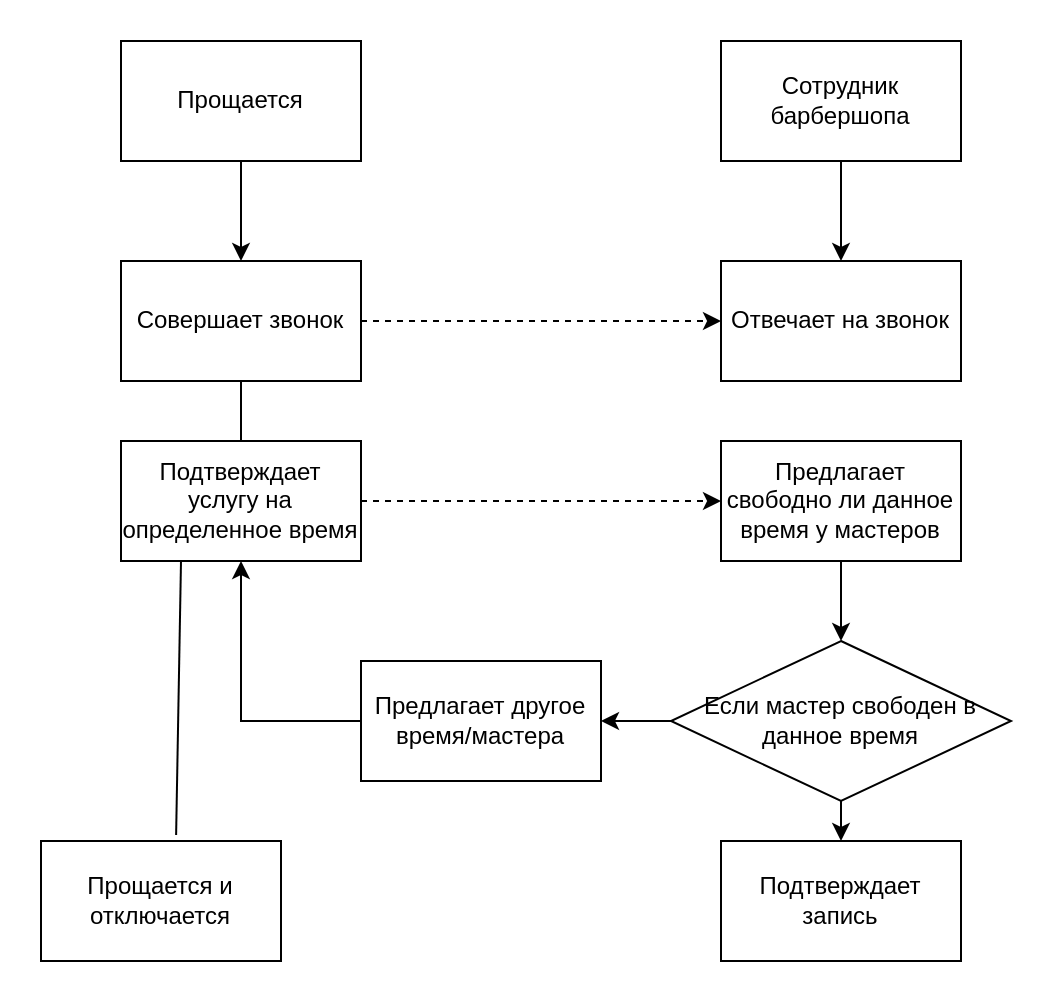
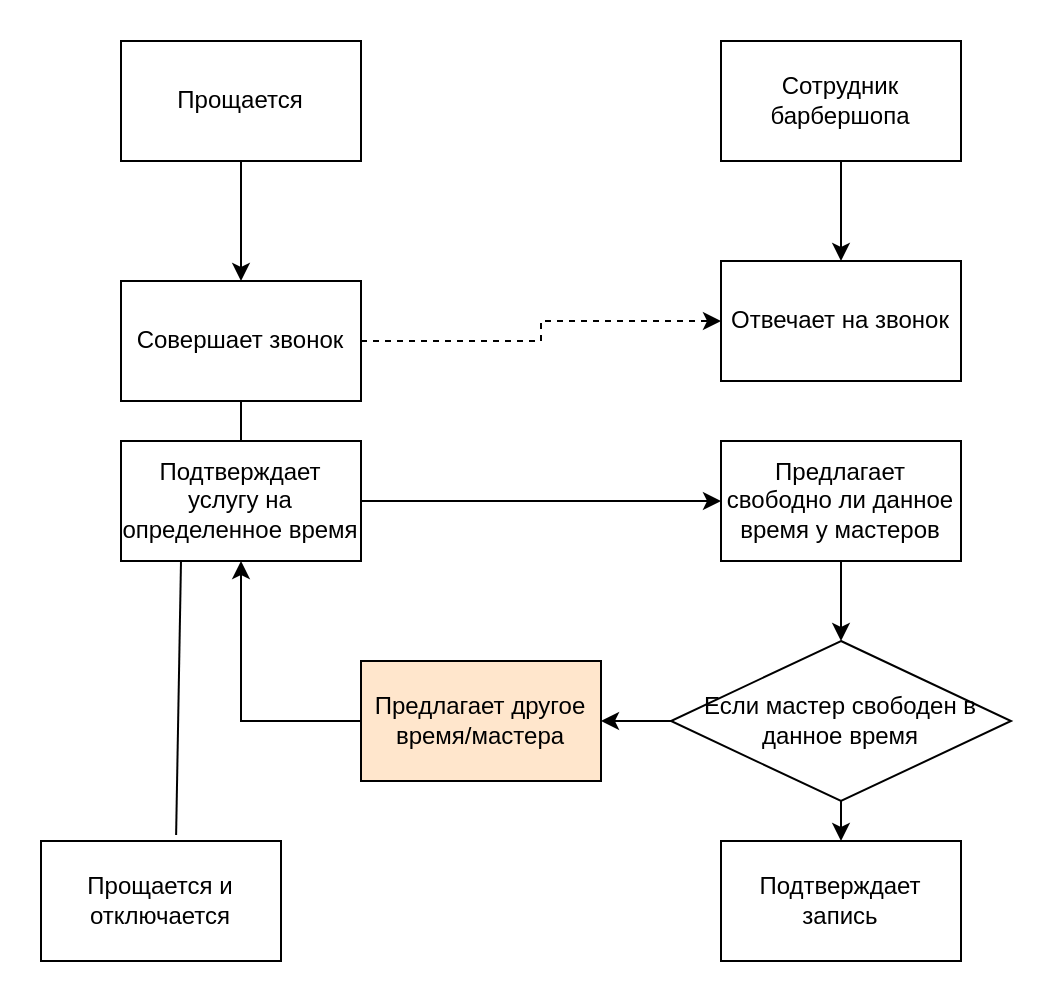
node "Совершает звонок": moved (241, 321) -> (241, 341)
edge "Подтверждает услугу на определенное время" -> "Предлагает свободно ли данное время у мастеров": style dashed -> solid
node "Предлагает другое время/мастера": fillcolor #ffffff -> #ffe6cc
